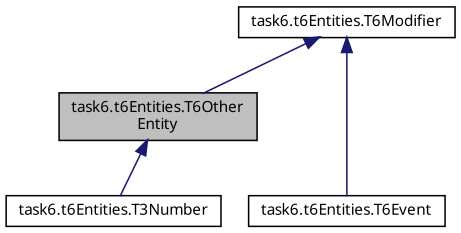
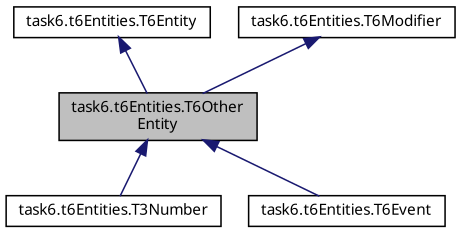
node "task6.t6Entities.T6Entity": added
edge "task6.t6Entities.T6Event" -> "task6.t6Entities.T6Modifier": now "task6.t6Entities.T6Event" -> "task6.t6Entities.T6Other Entity"
